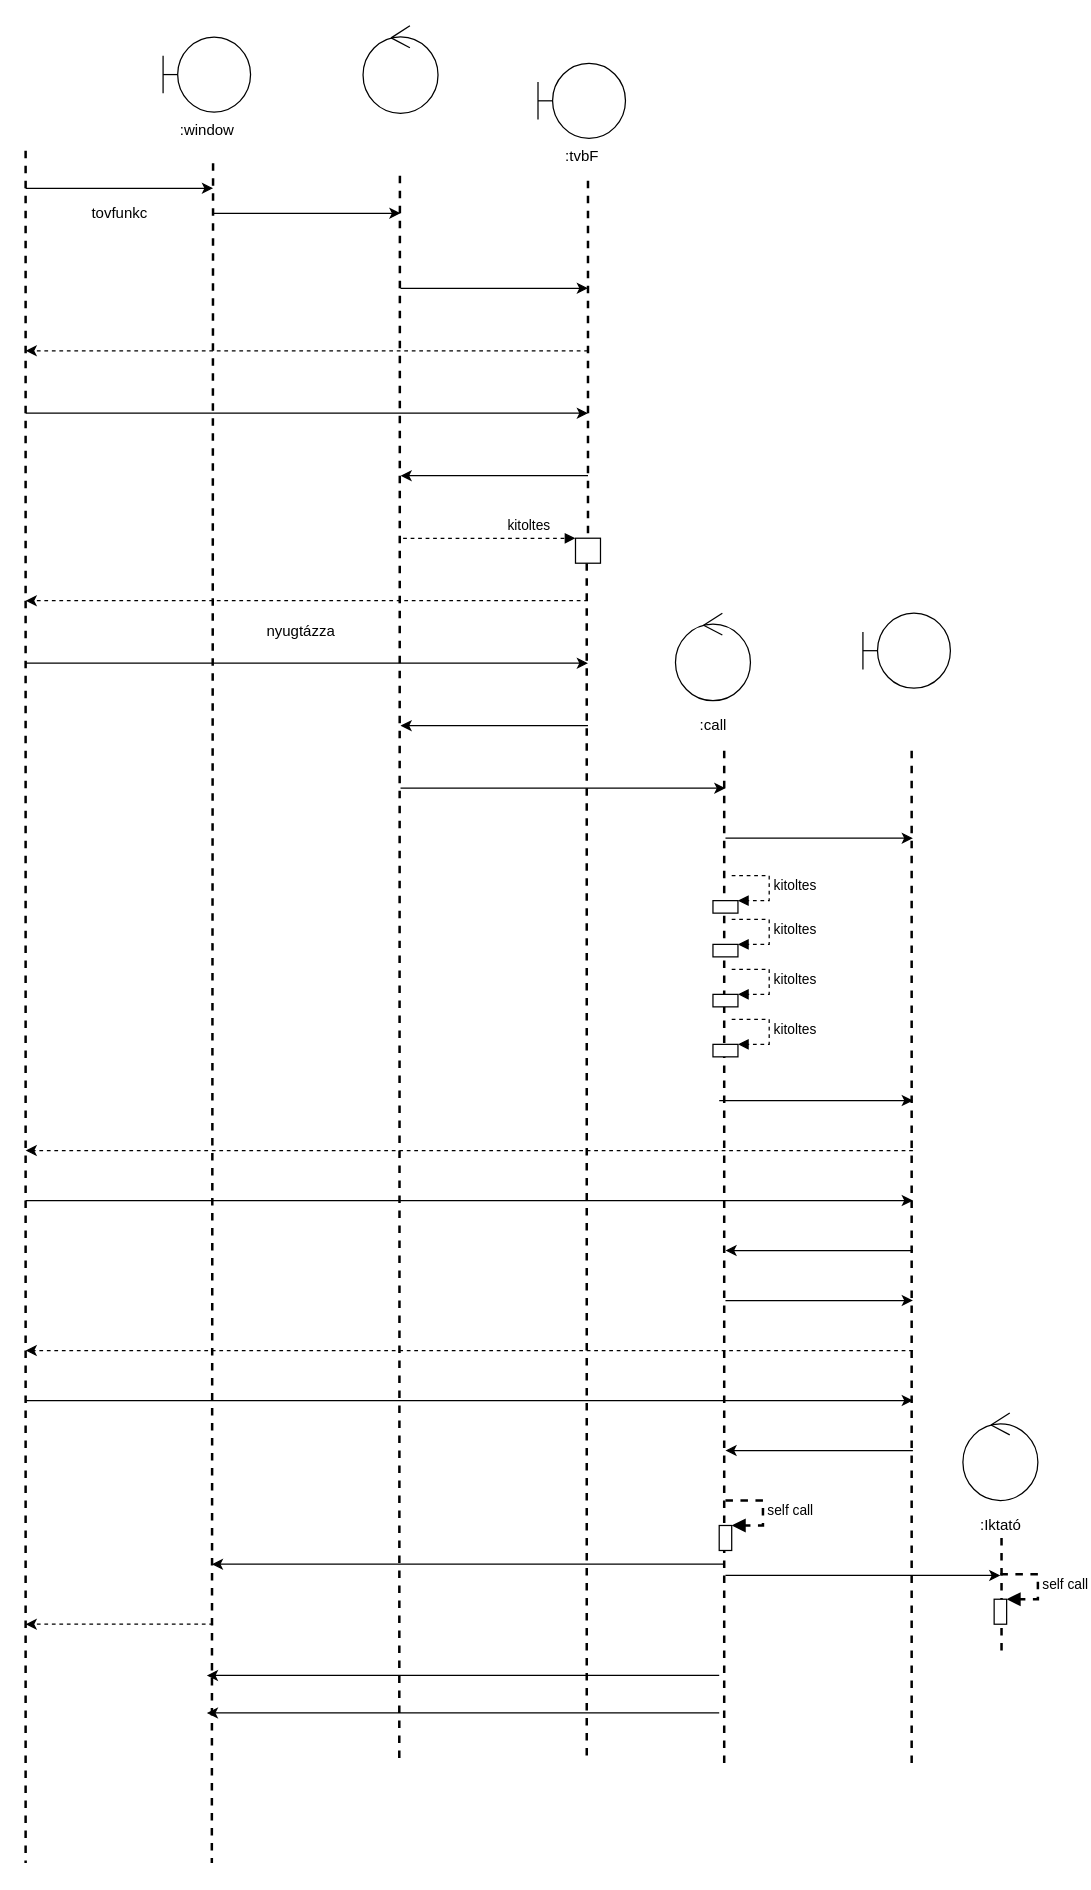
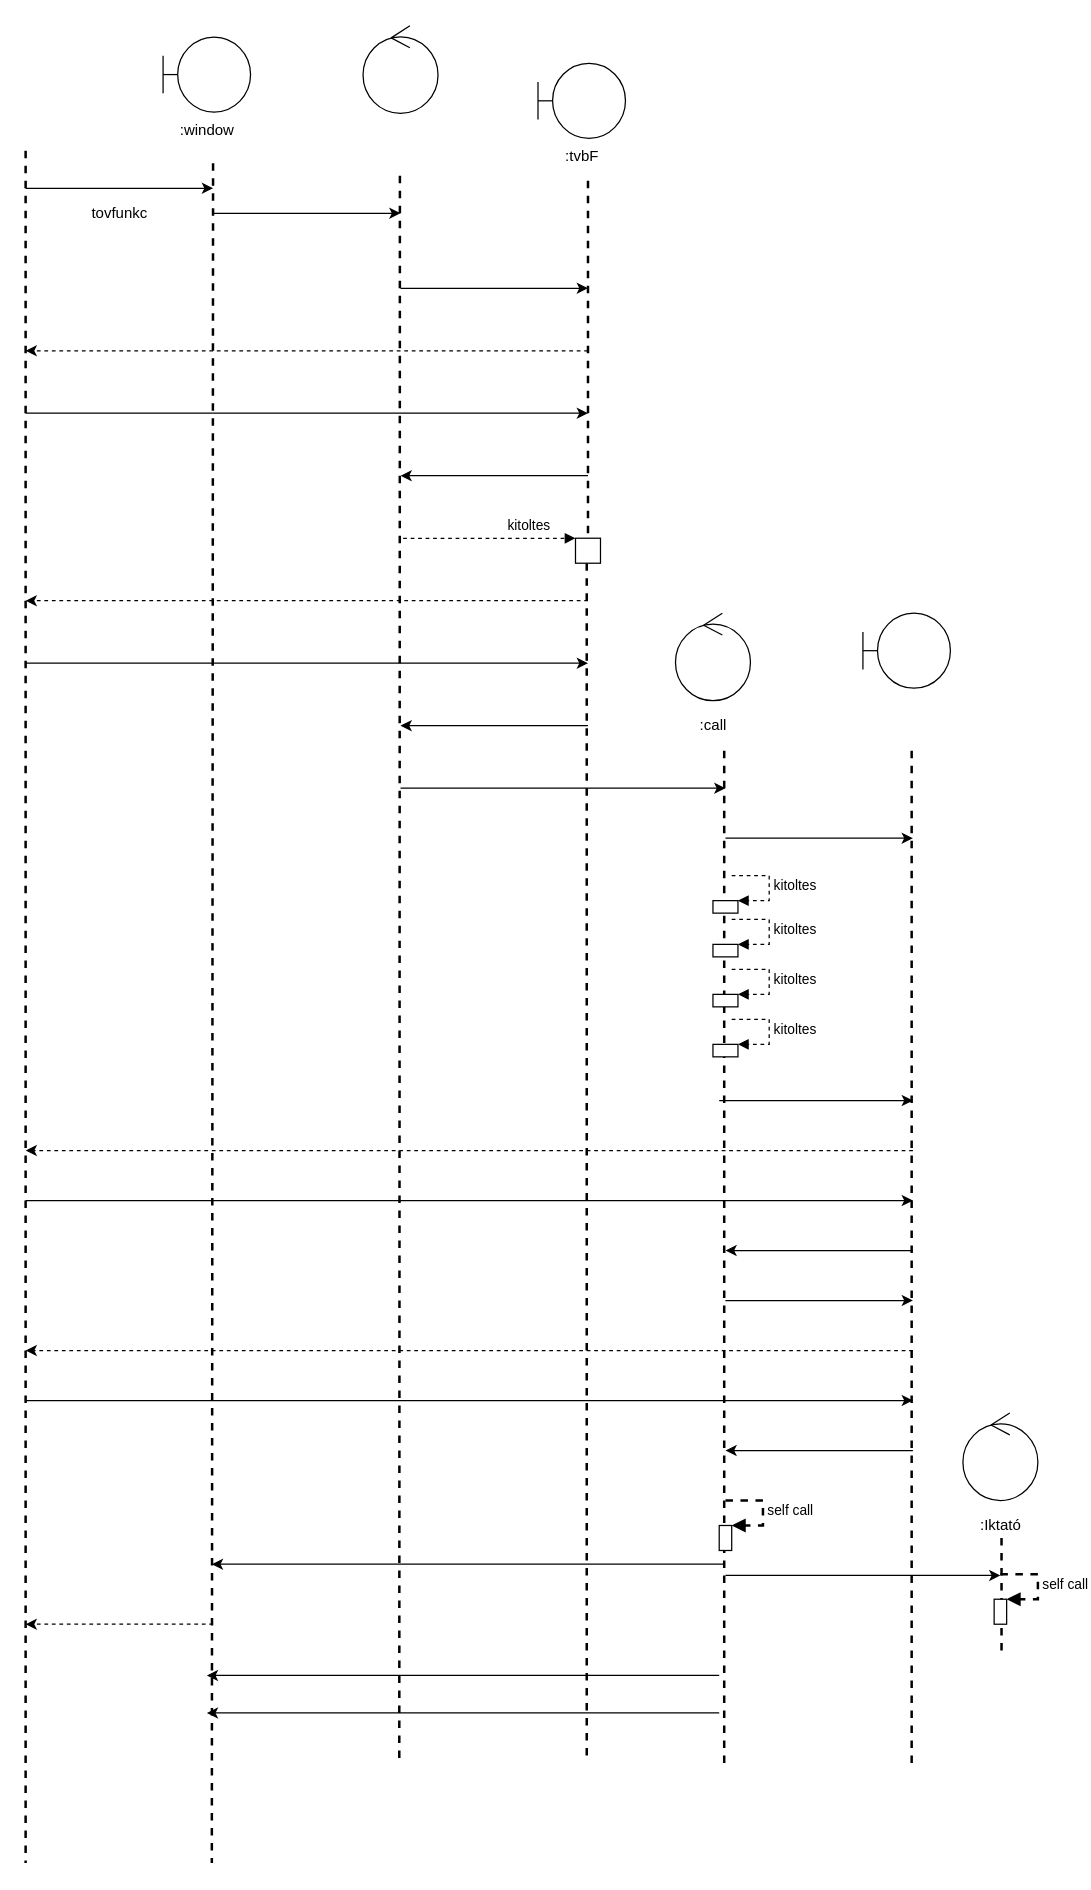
node "nyugtázza": removed
